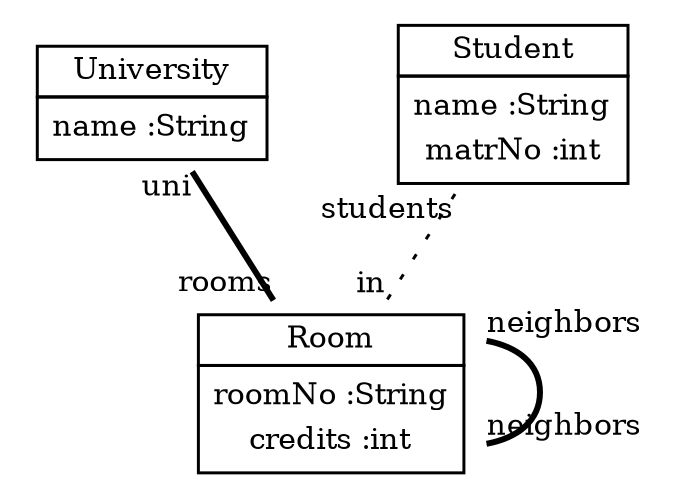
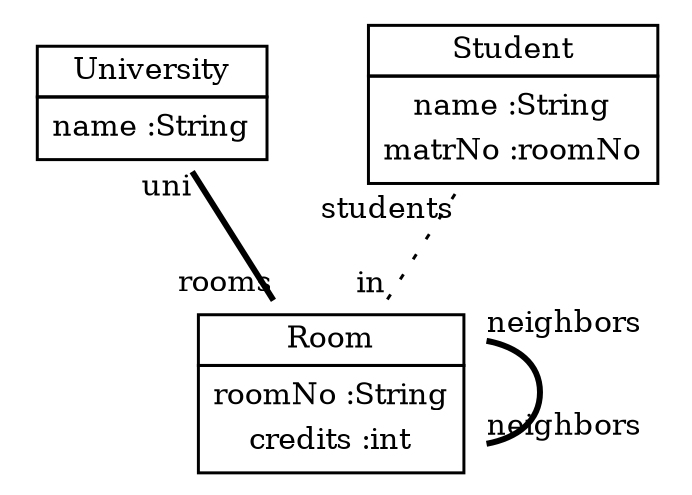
node "Student": text "matrNo :int" -> "matrNo :roomNo"
